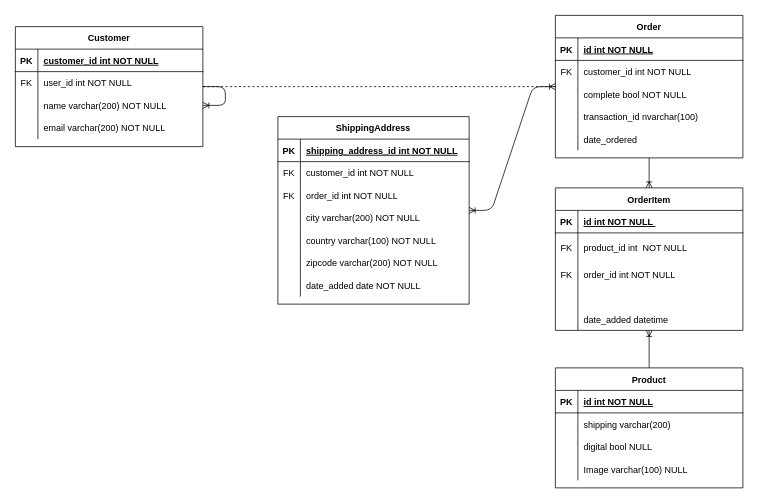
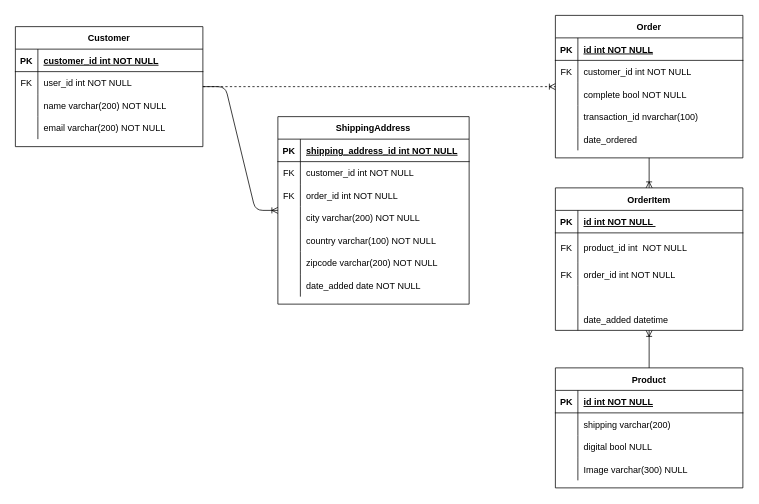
edge "Customer" -> "name varchar(200) NOT NULL": now "Customer" -> "ShippingAddress"
edge "Order" -> "ShippingAddress": removed
node "Image varchar(100) NULL": label "Image varchar(100) NULL" -> "Image varchar(300) NULL"
